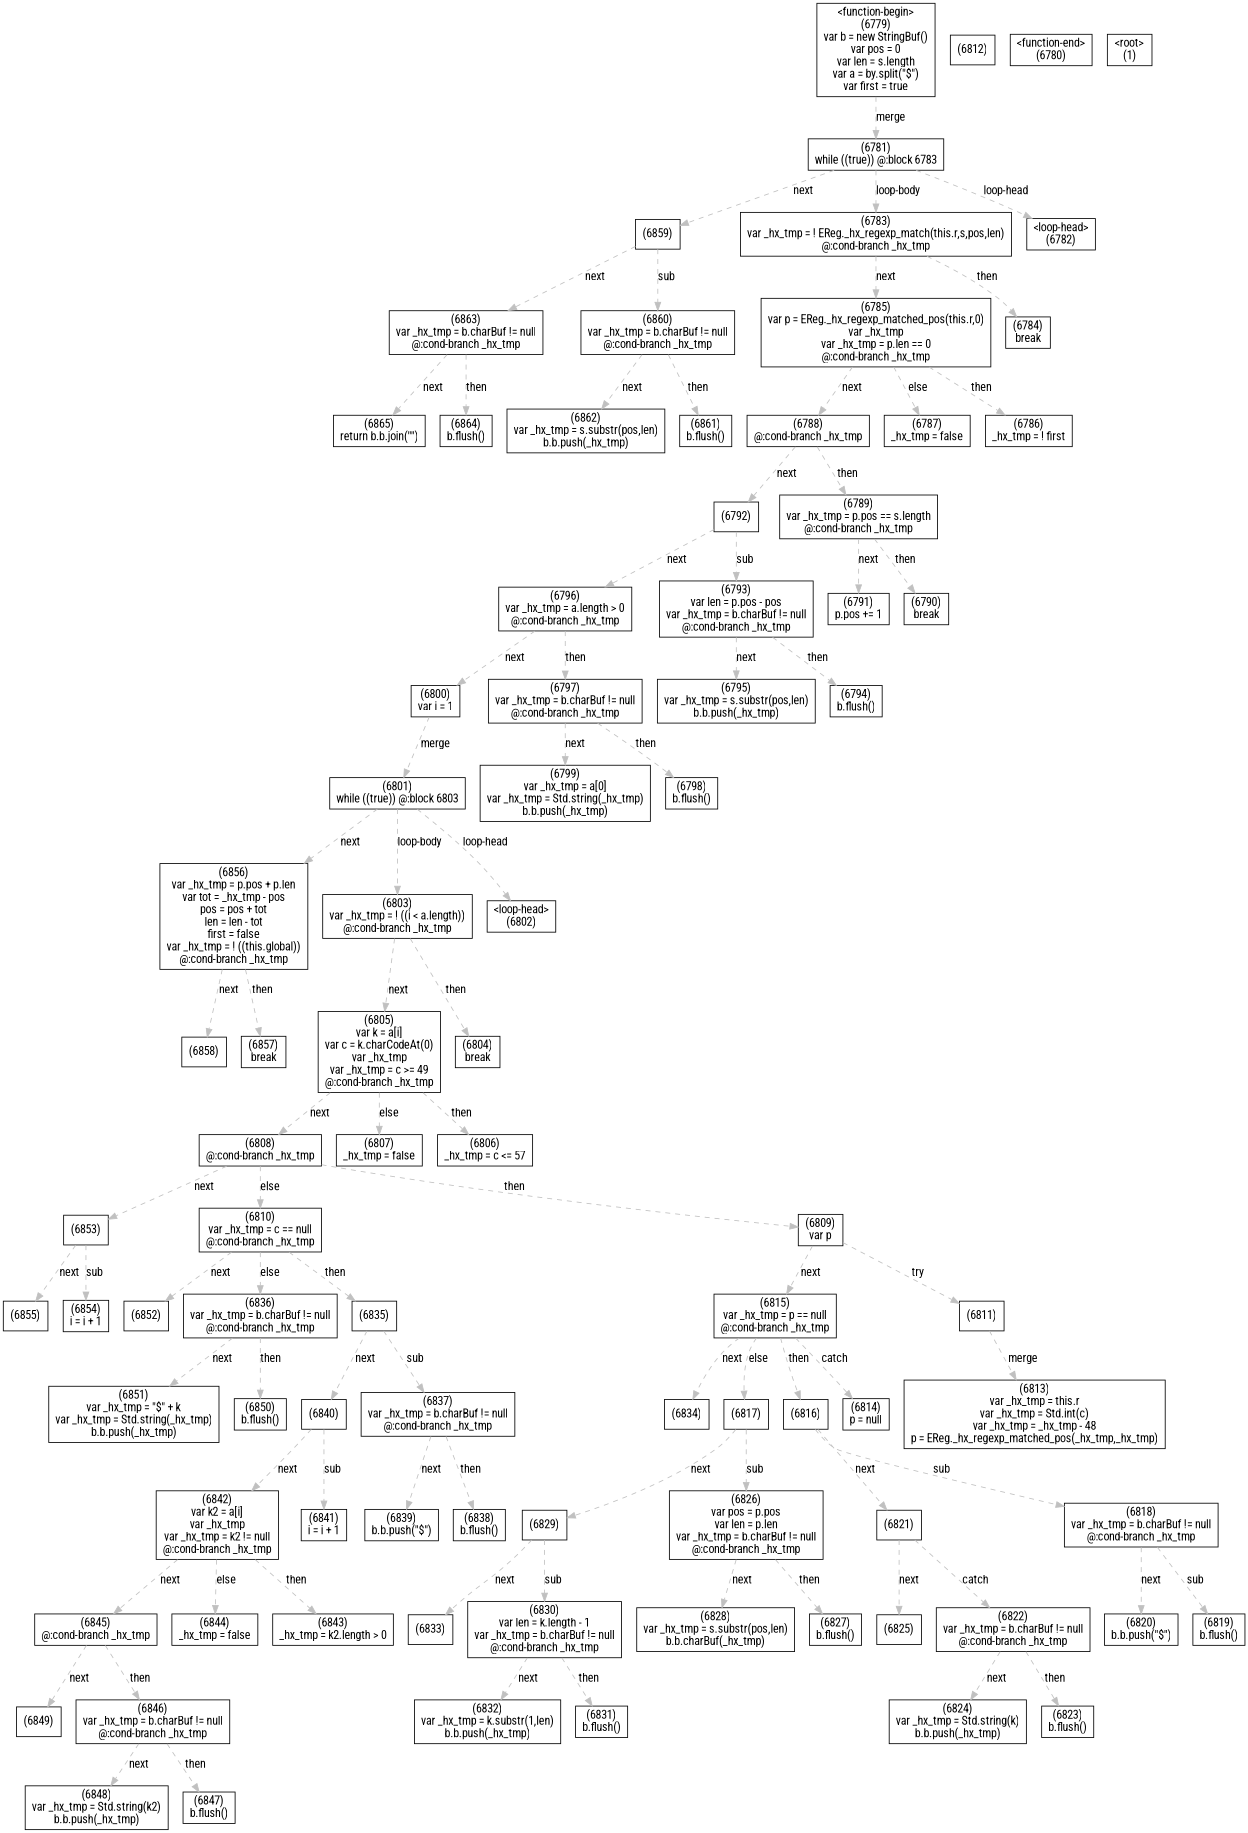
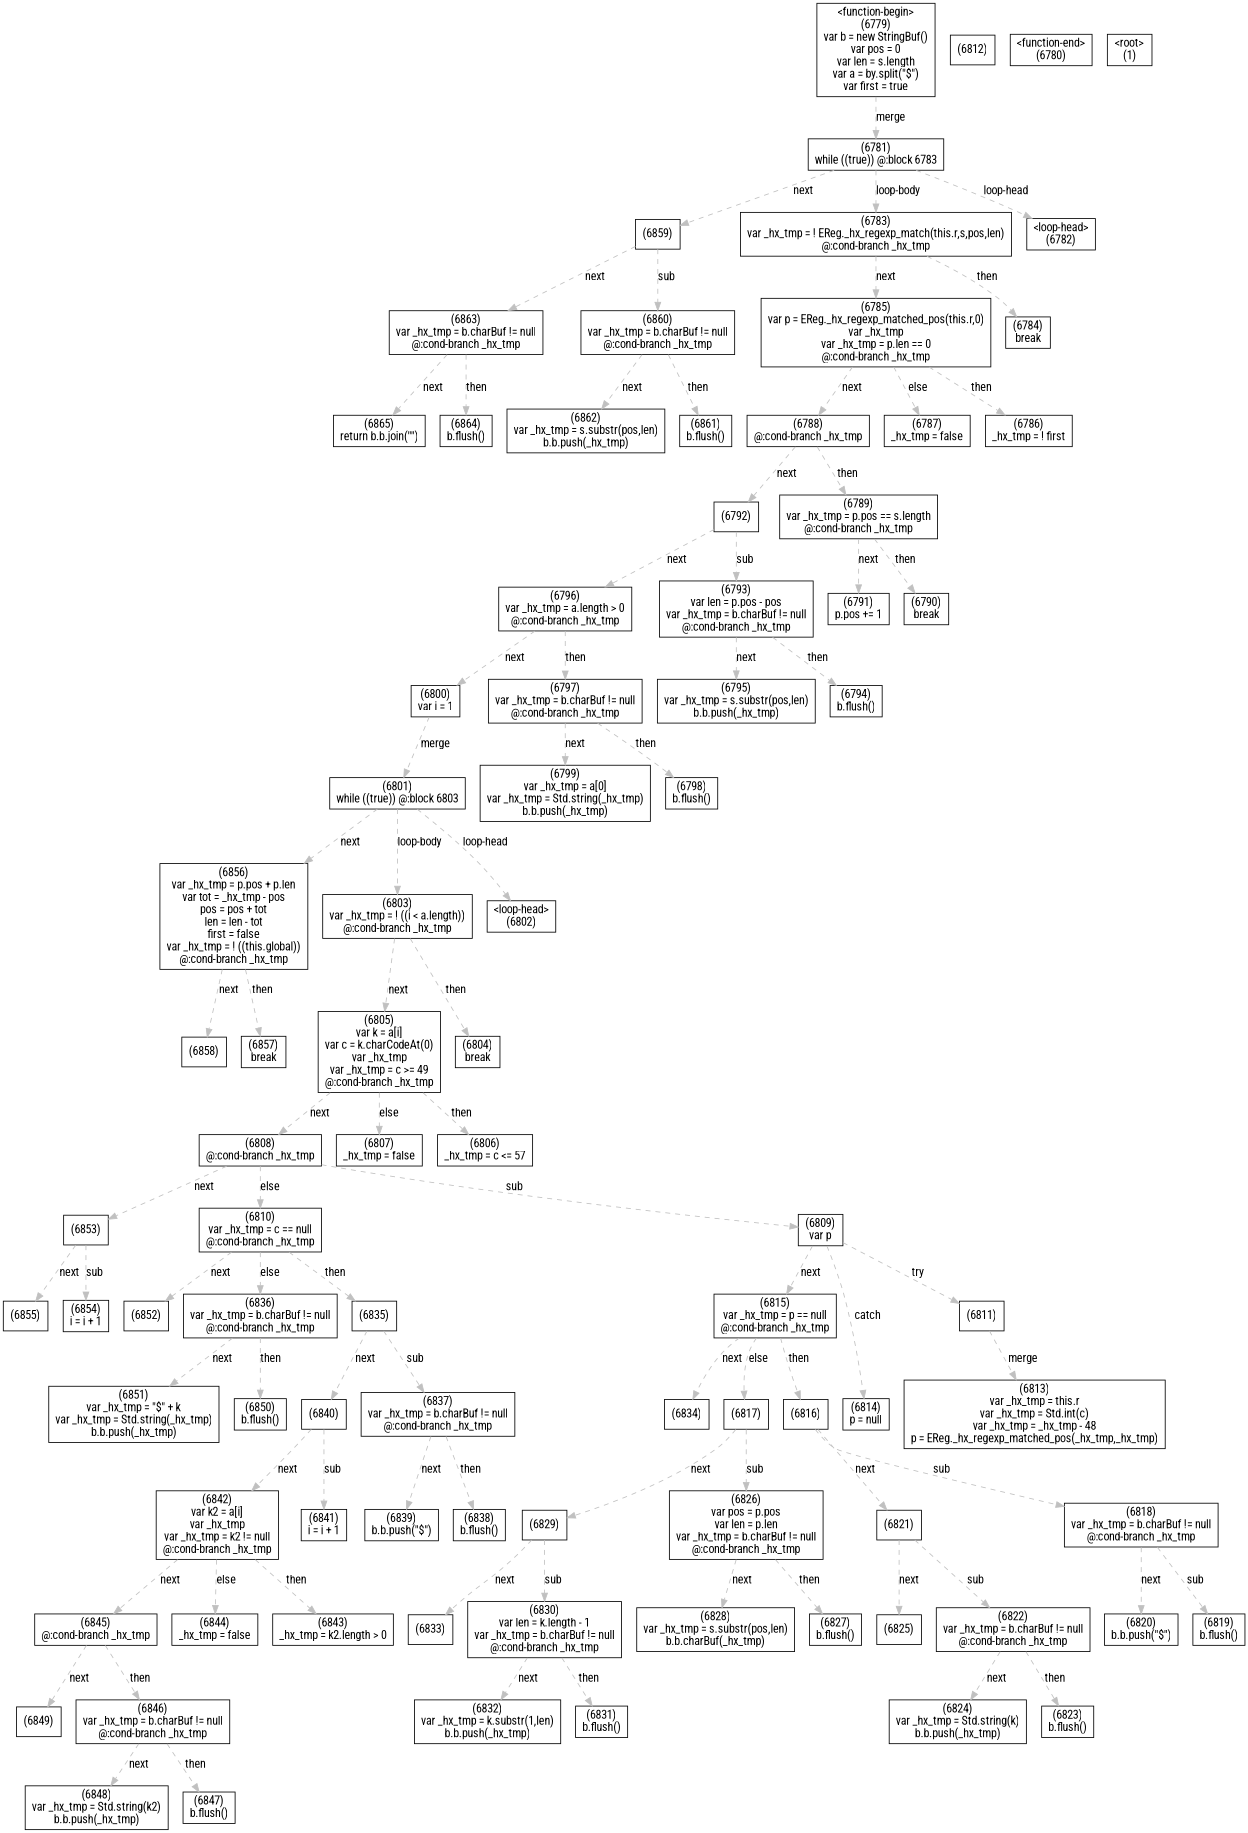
edge "(6808) @:cond-branch _hx_tmp" -> "(6809) var p": label "then" -> "sub"
edge "(6815) var _hx_tmp = p == null @:cond-branch _hx_tmp" -> "(6814) p = null": now "(6809) var p" -> "(6814) p = null"
edge "(6821)" -> "(6822) var _hx_tmp = b.charBuf != null @:cond-branch _hx_tmp": label "catch" -> "sub"
